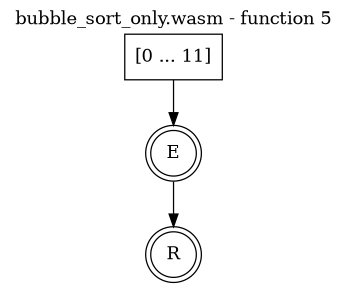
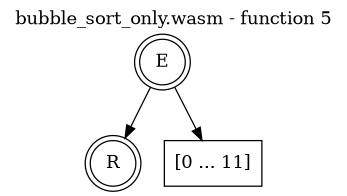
edge "[0 ... 11]" -> "E": reversed
